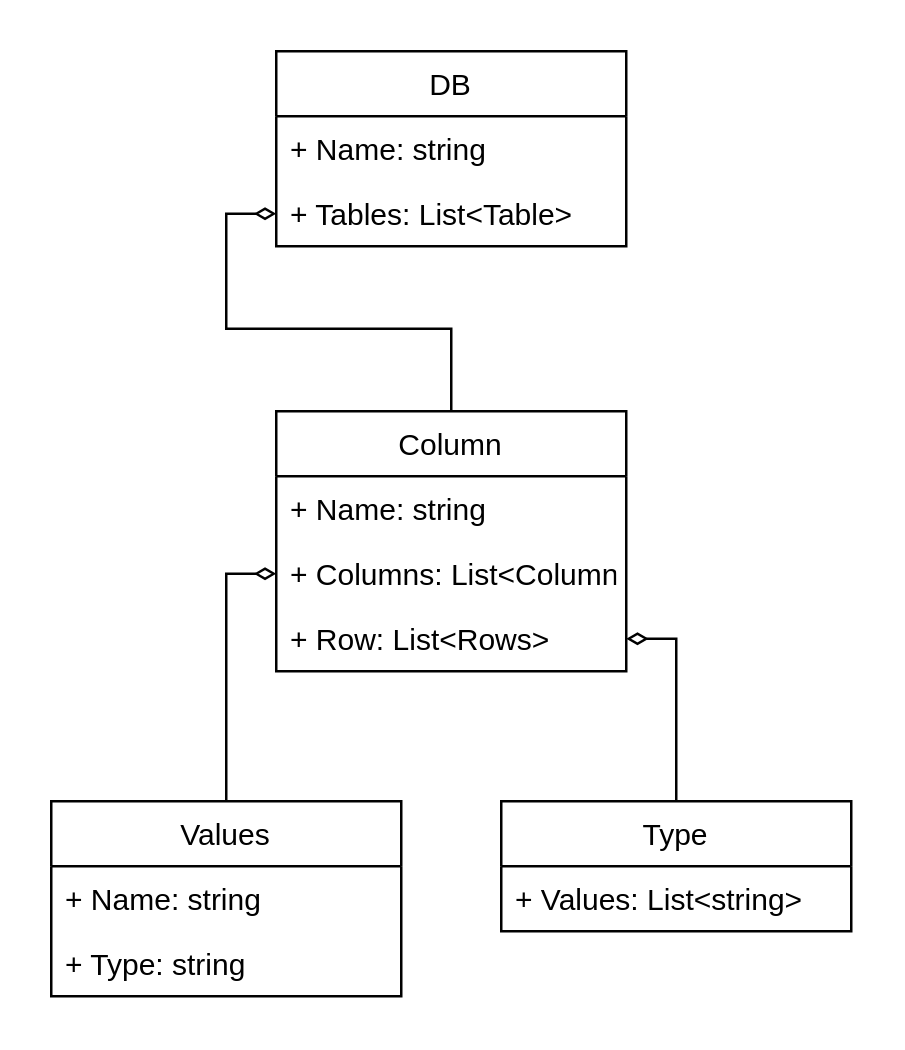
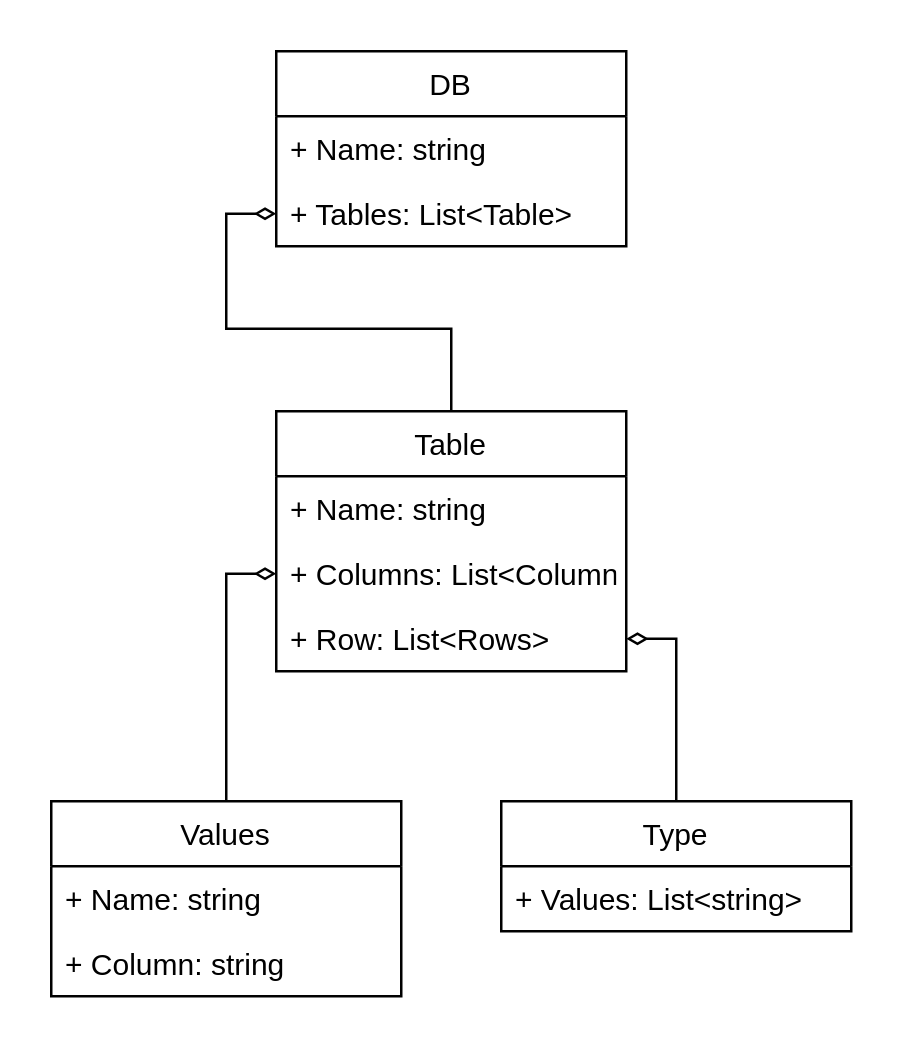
node "Column": label "Column" -> "Table"
node "+ Type: string": label "+ Type: string" -> "+ Column: string"
